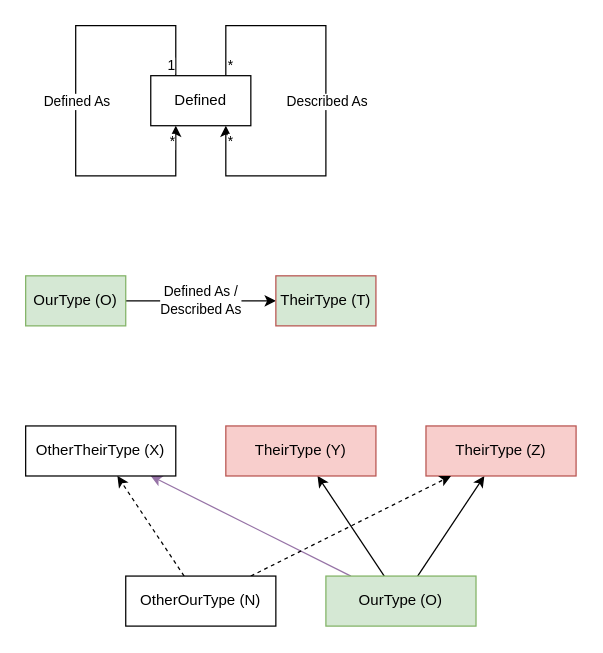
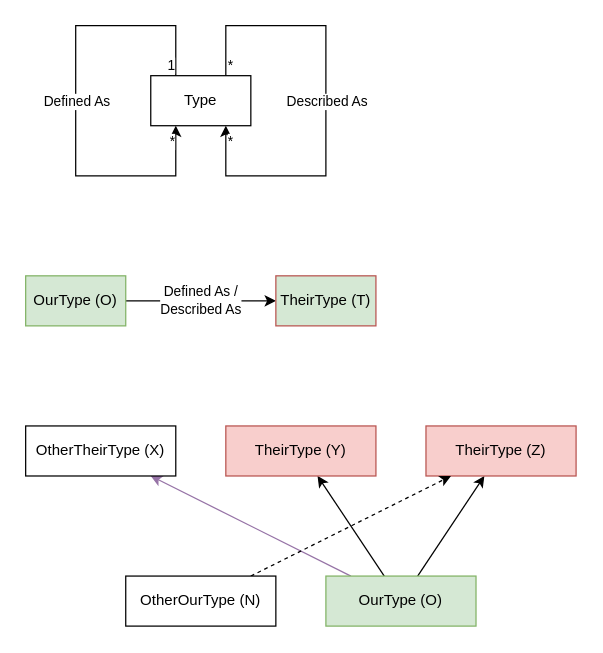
node "Defined": label "Defined" -> "Type"
edge "OtherOurType (N)" -> "OtherTheirType (X)": removed
